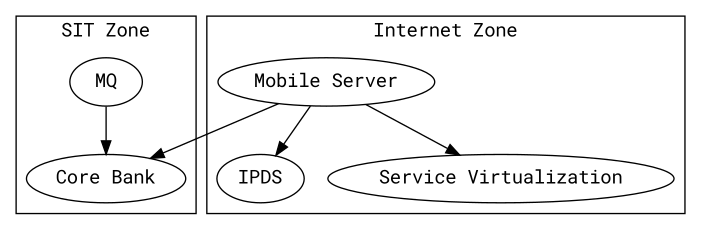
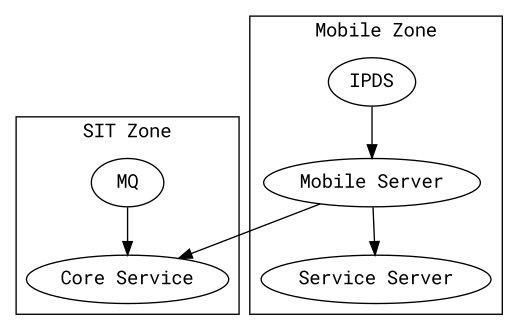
cluster "Internet Zone": label "Internet Zone" -> "Mobile Zone"
edge "Mobile Server" -> "IPDS": reversed
node "Core Bank": label "Core Bank" -> "Core Service"
node "Service Virtualization": label "Service Virtualization" -> "Service Server"
